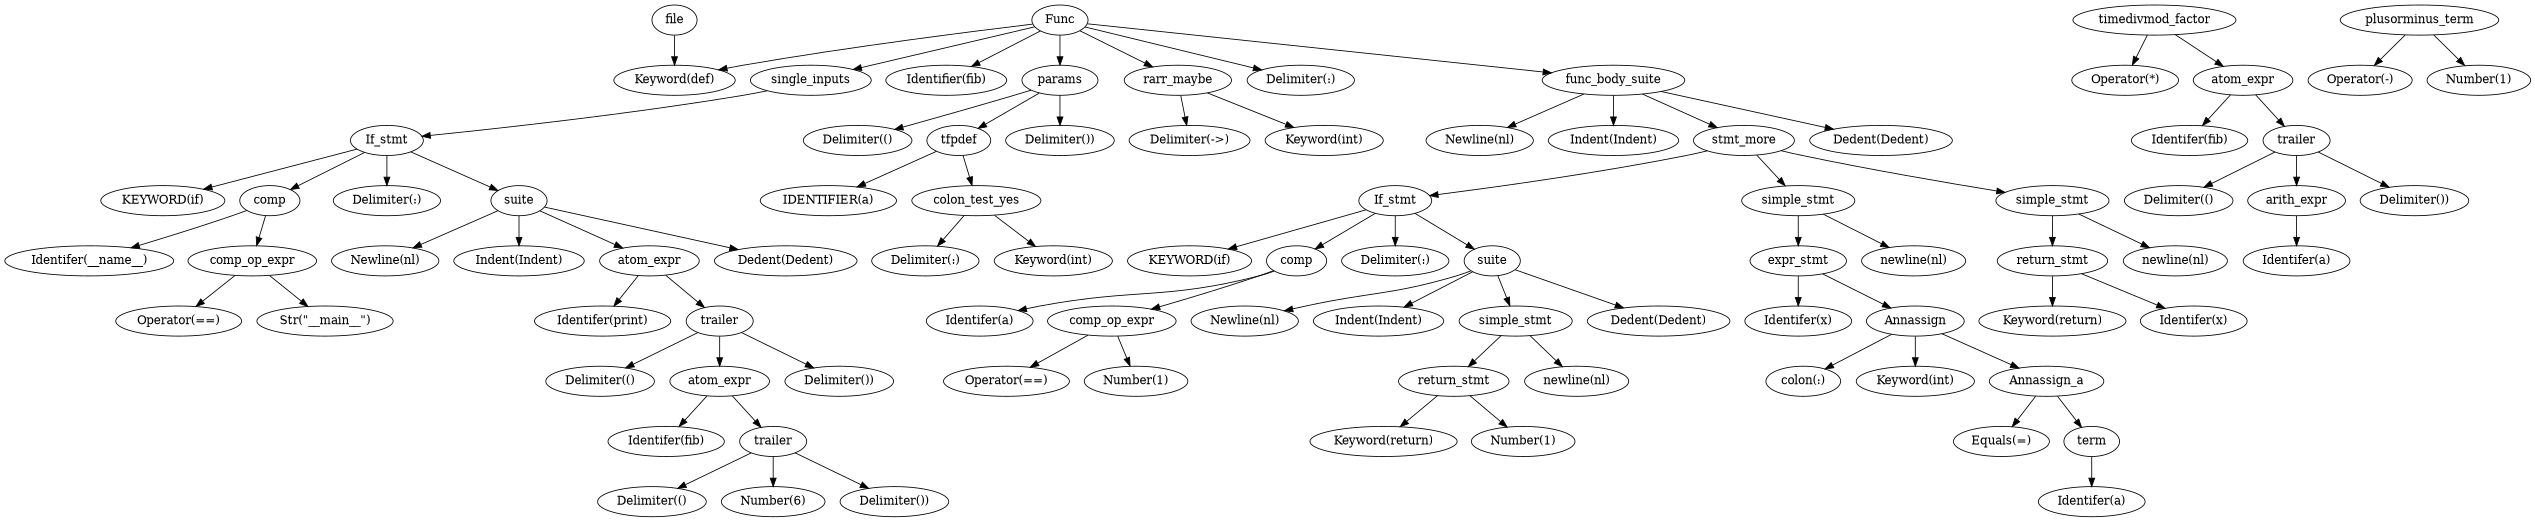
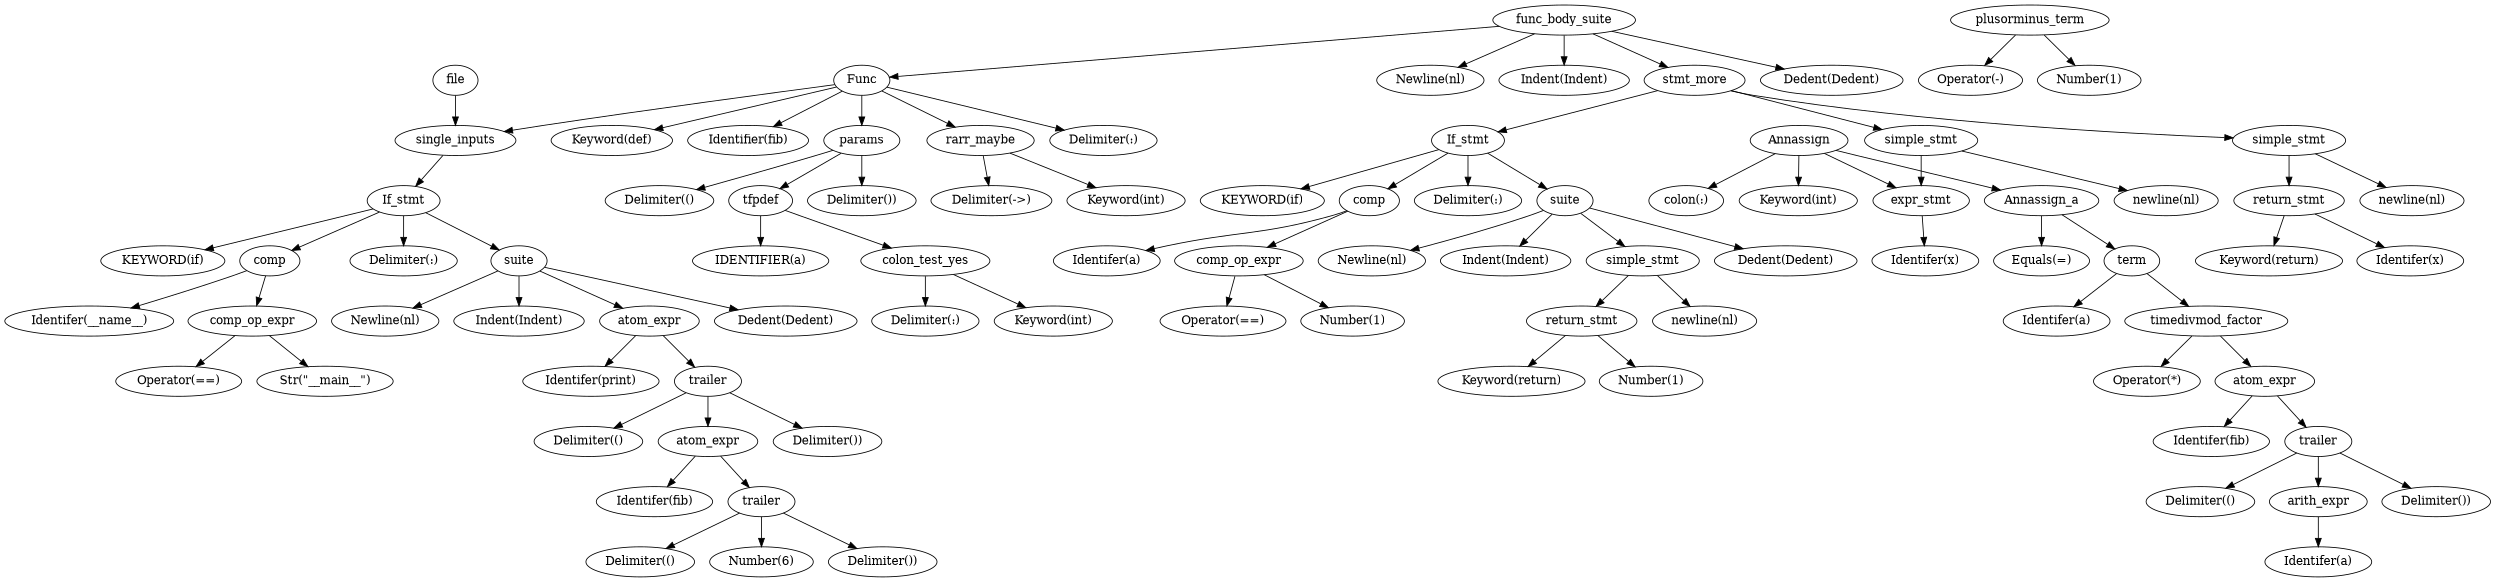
edge "file" -> "Keyword(def)": now "file" -> "single_inputs"
edge "Func" -> "func_body_suite": reversed
edge "term" -> "timedivmod_factor": added
edge "expr_stmt" -> "Annassign": reversed
